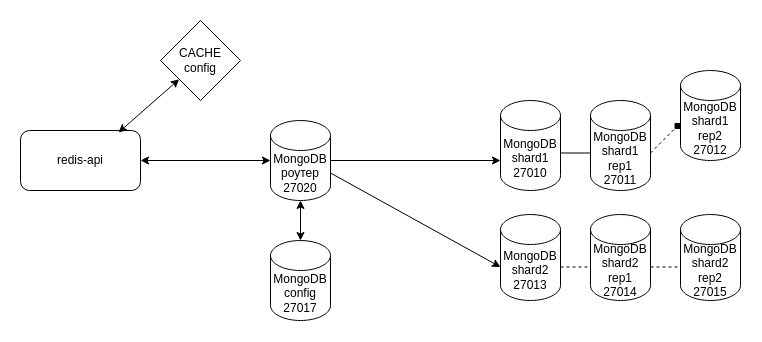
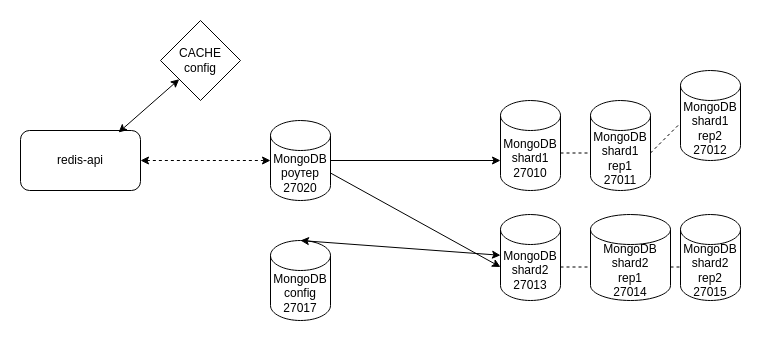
edge "MongoDB shard1 rep1 27011" -> "MongoDB shard1 rep2 27012": arrowhead diamond -> none
edge "MongoDB shard1 27010" -- "MongoDB shard1 rep1 27011": style solid -> dashed
edge "redis-api" -- "MongoDB роутер 27020": style solid -> dashed
edge "MongoDB роутер 27020" -- "MongoDB config 27017": now "MongoDB shard2 27013" -- "MongoDB config 27017"
node "MongoDB shard2 rep1 27014": size 60x86 -> 80x86
